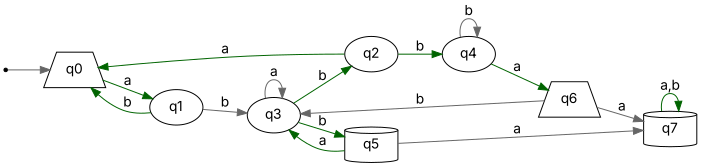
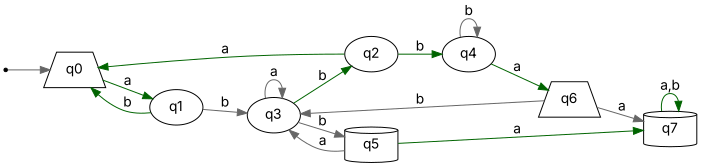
edge "q3" -> "q5": color darkgreen -> gray40
edge "q5" -> "q7": color gray40 -> darkgreen
edge "q5" -> "q3": color darkgreen -> gray40
